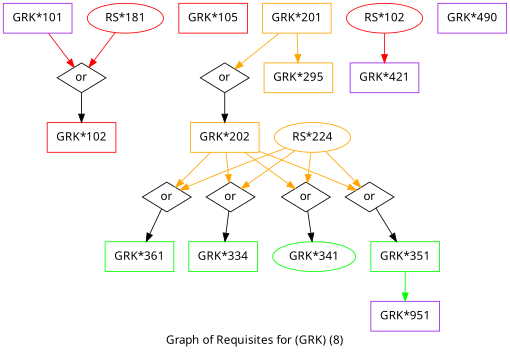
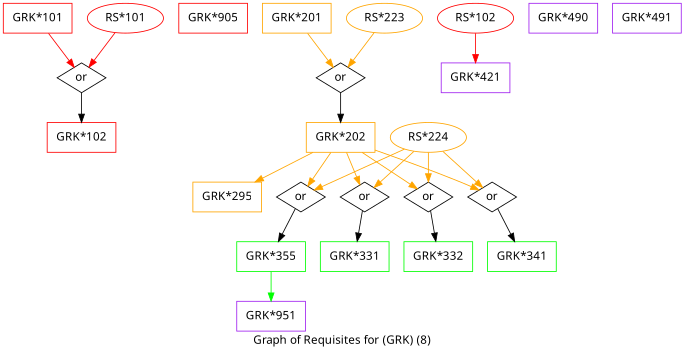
node "GRK*101": color purple -> red
node "RS*181": label "RS*181" -> "RS*101"
node "GRK*105": label "GRK*105" -> "GRK*905"
node "RS*223": added
node "GRK*491": added
edge "GRK*201" -> "GRK*295": now "GRK*202" -> "GRK*295"
node "GRK*361": label "GRK*361" -> "GRK*331"
node "GRK*334": label "GRK*334" -> "GRK*332"
node "GRK*341": shape ellipse -> box
node "GRK*351": label "GRK*351" -> "GRK*355"
